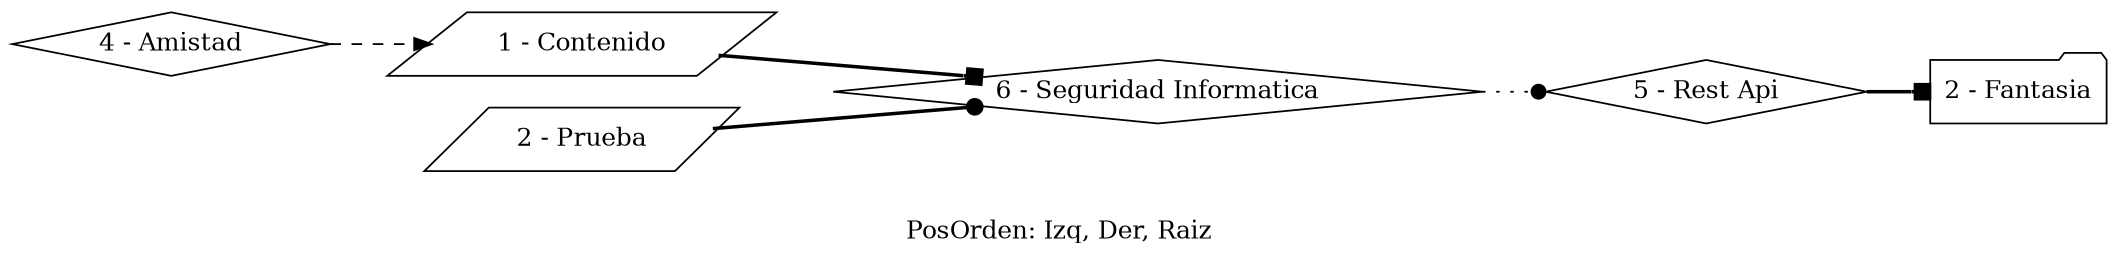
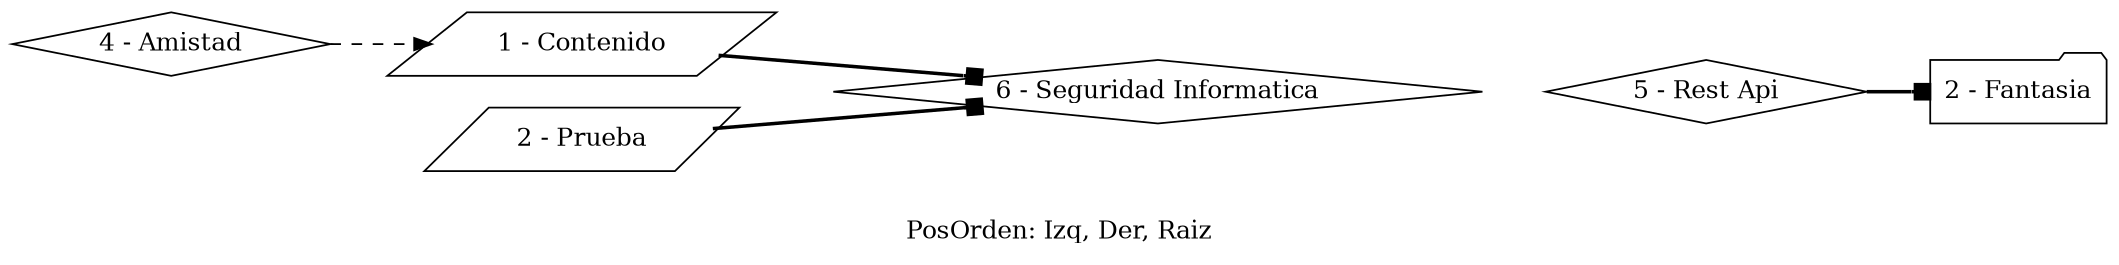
edge "6 - Seguridad Informatica" -> "5 - Rest Api": removed
edge "2 - Prueba" -> "6 - Seguridad Informatica": arrowhead dot -> box
